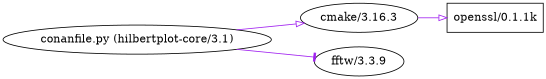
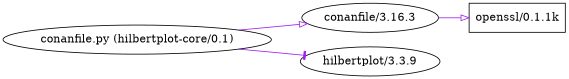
node "cmake/3.16.3": label "cmake/3.16.3" -> "conanfile/3.16.3"
node "conanfile.py (hilbertplot-core/3.1)": label "conanfile.py (hilbertplot-core/3.1)" -> "conanfile.py (hilbertplot-core/0.1)"
node "fftw/3.3.9": label "fftw/3.3.9" -> "hilbertplot/3.3.9"
